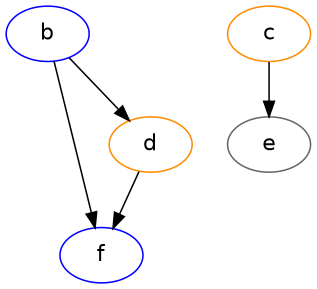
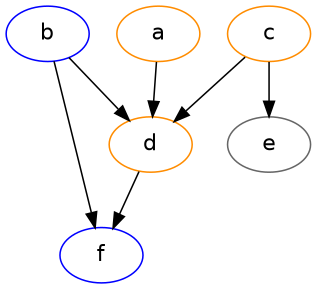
node "a": added
edge "c" -> "d": added
